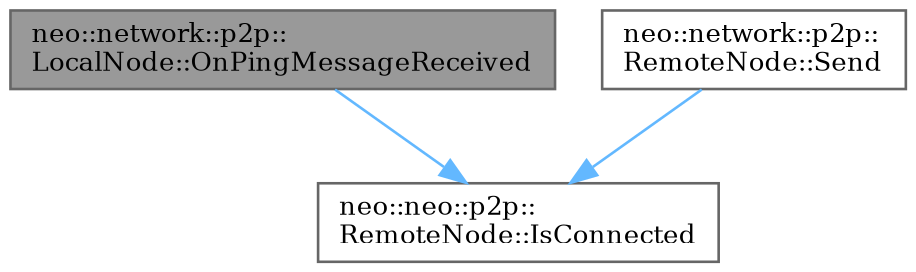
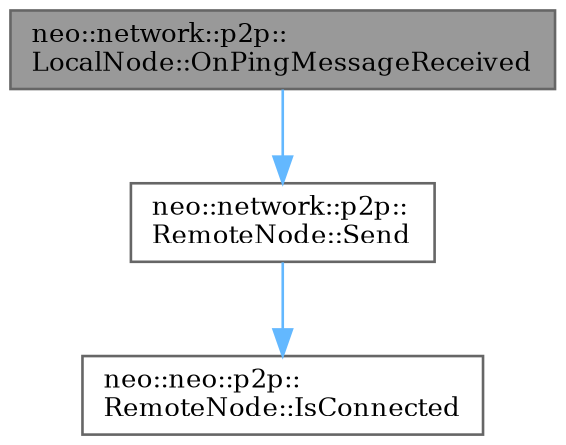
edge "neo::network::p2p:: LocalNode::OnPingMessageReceived" -> "neo::neo::p2p:: RemoteNode::IsConnected": now "neo::network::p2p:: LocalNode::OnPingMessageReceived" -> "neo::network::p2p:: RemoteNode::Send"
